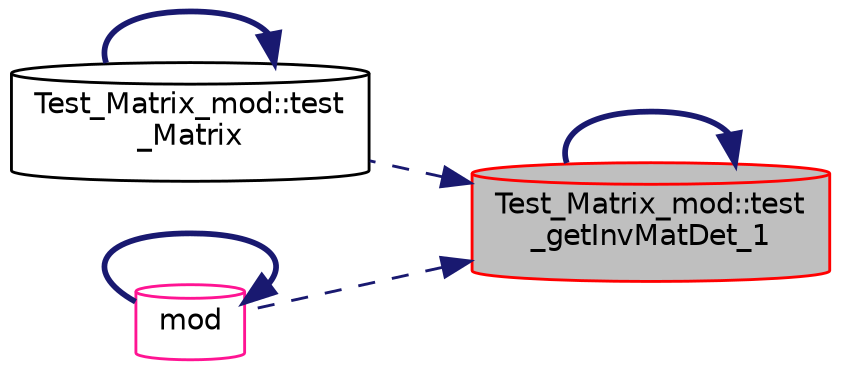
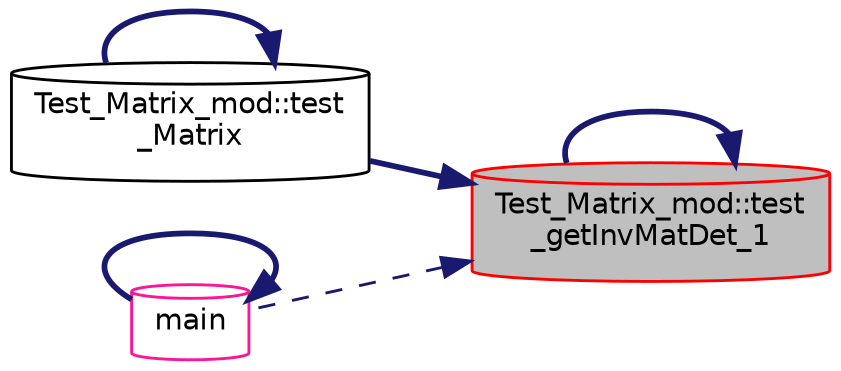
edge "Test_Matrix_mod::test _Matrix" -> "Test_Matrix_mod::test _getInvMatDet_1": style dashed -> bold
node "mod": label "mod" -> "main"
